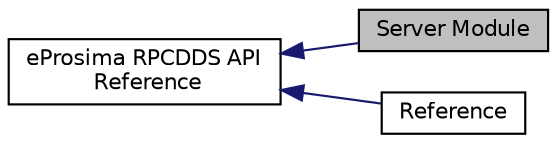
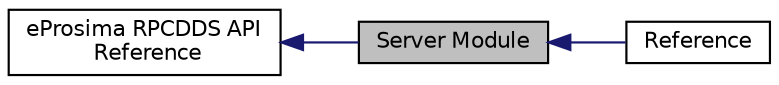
edge "Reference" -> "eProsima RPCDDS API Reference": now "Reference" -> "Server Module"
